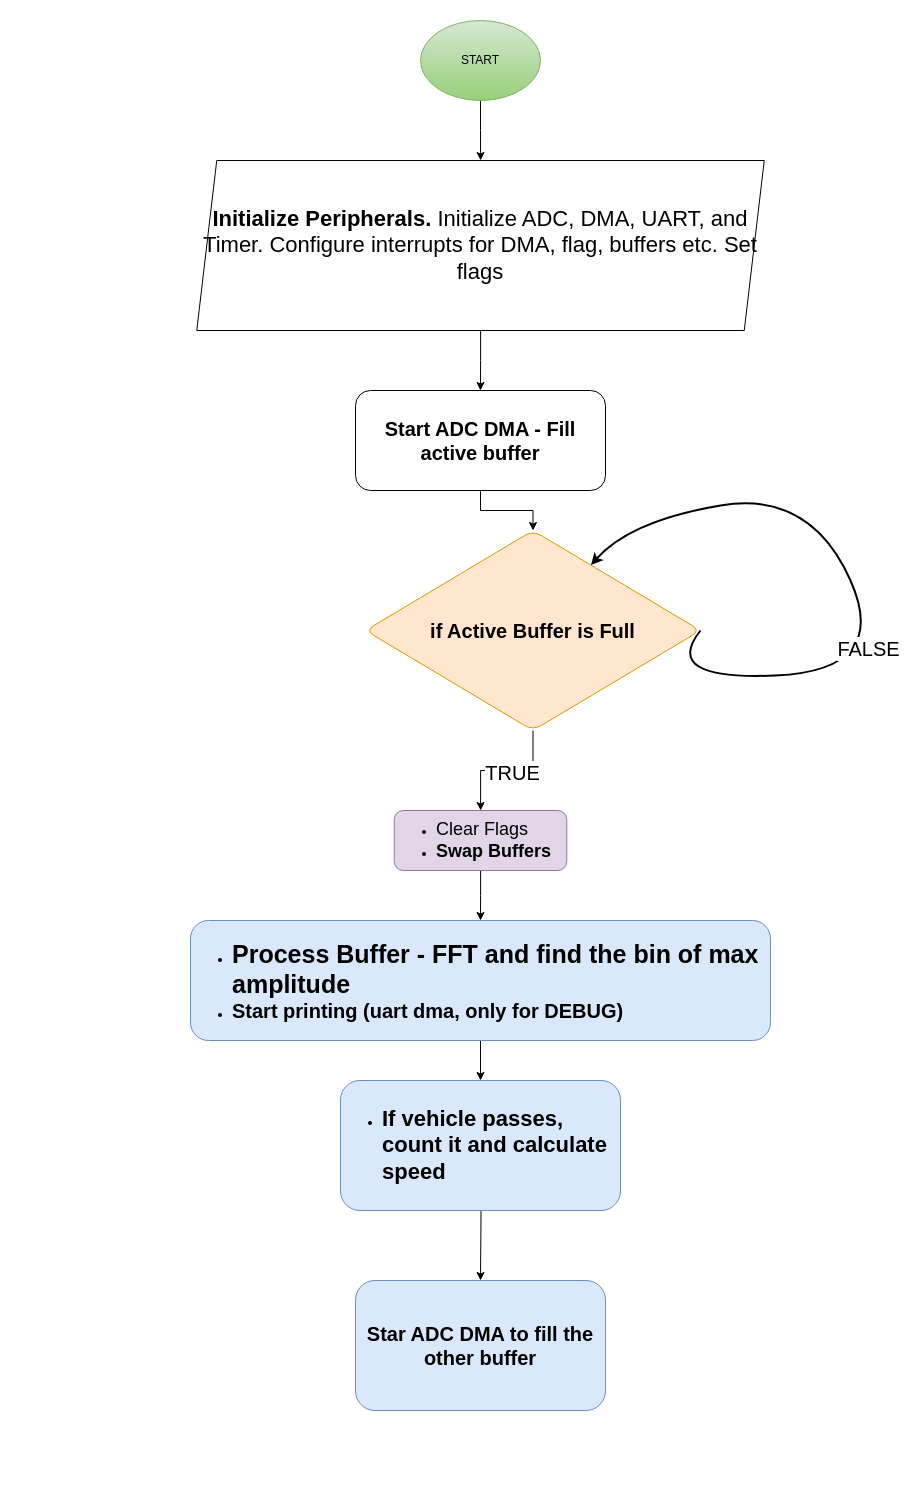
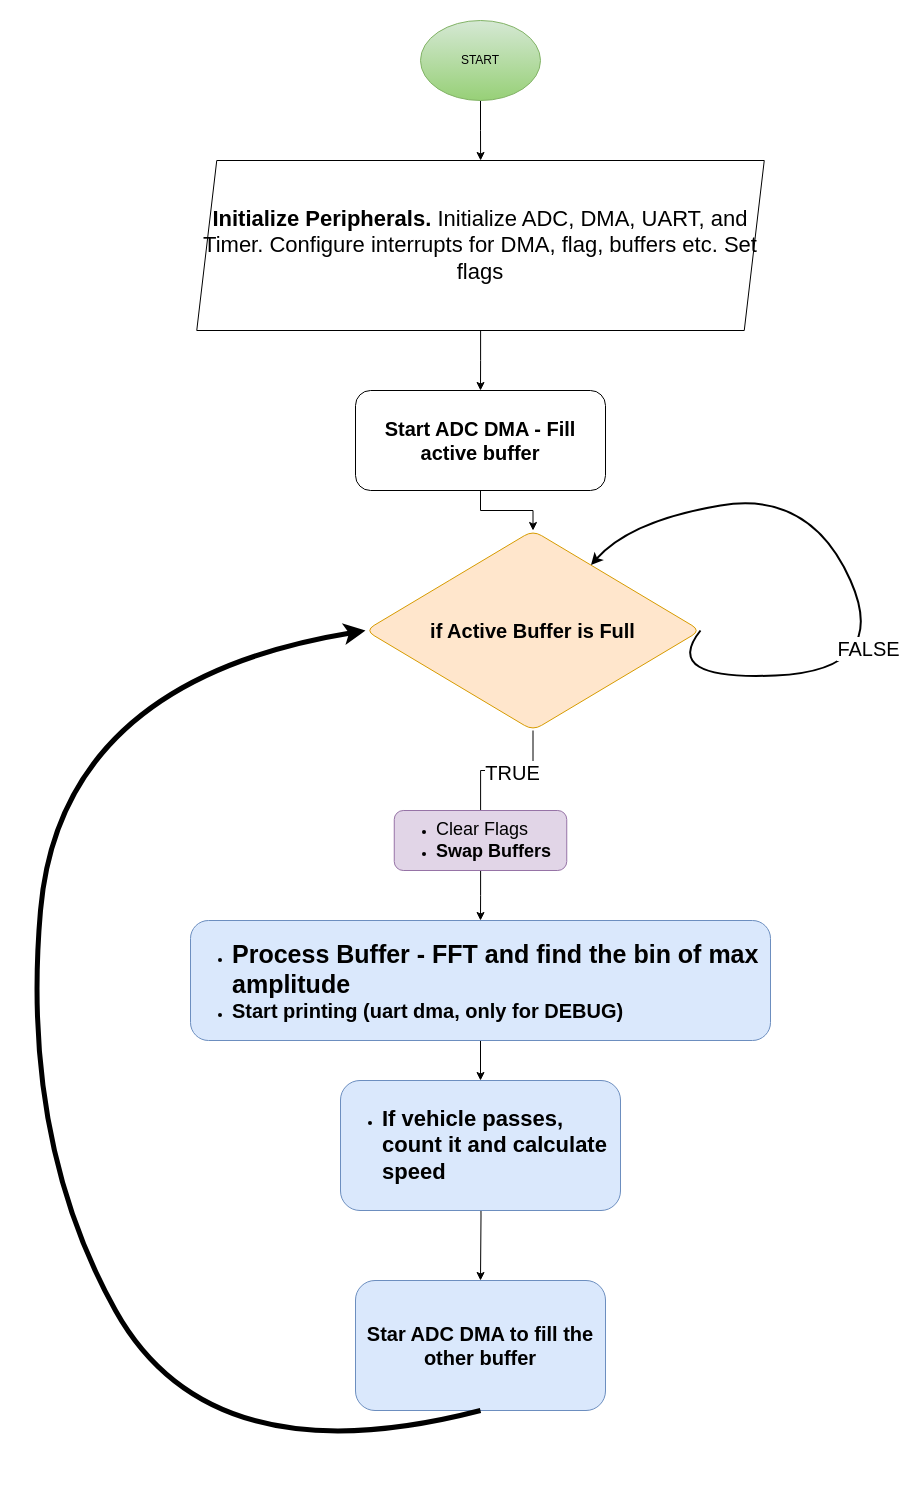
edge "if Active Buffer is Full" -> "Clear Flags Swap Buffers": arrowhead classic -> none
edge "Star ADC DMA to fill the other buffer" -> "if Active Buffer is Full": added
